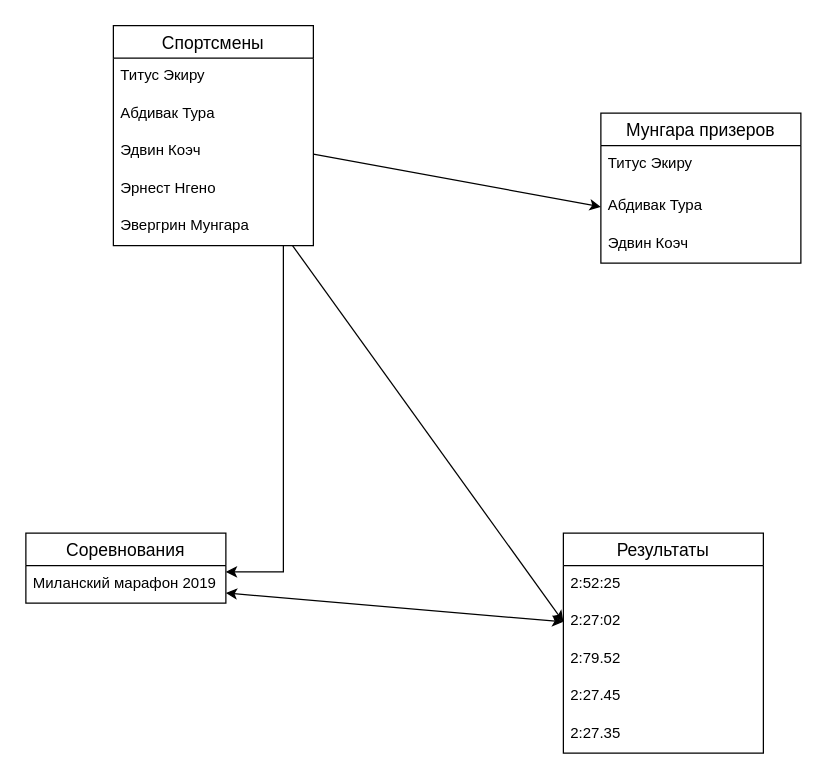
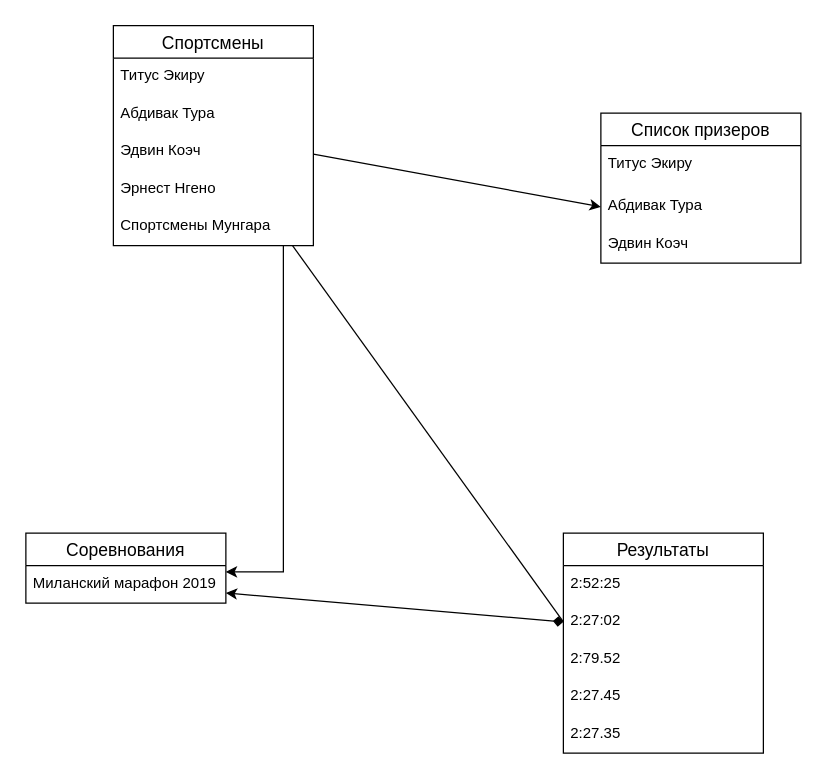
node "Мунгара призеров": label "Мунгара призеров" -> "Список призеров"
node "Эвергрин Мунгара": label "Эвергрин Мунгара" -> "Спортсмены Мунгара"
edge "Спортсмены" -> "2:27:02": arrowhead classic -> none
edge "Миланский марафон 2019" -- "2:27:02": arrowhead classic -> diamond
